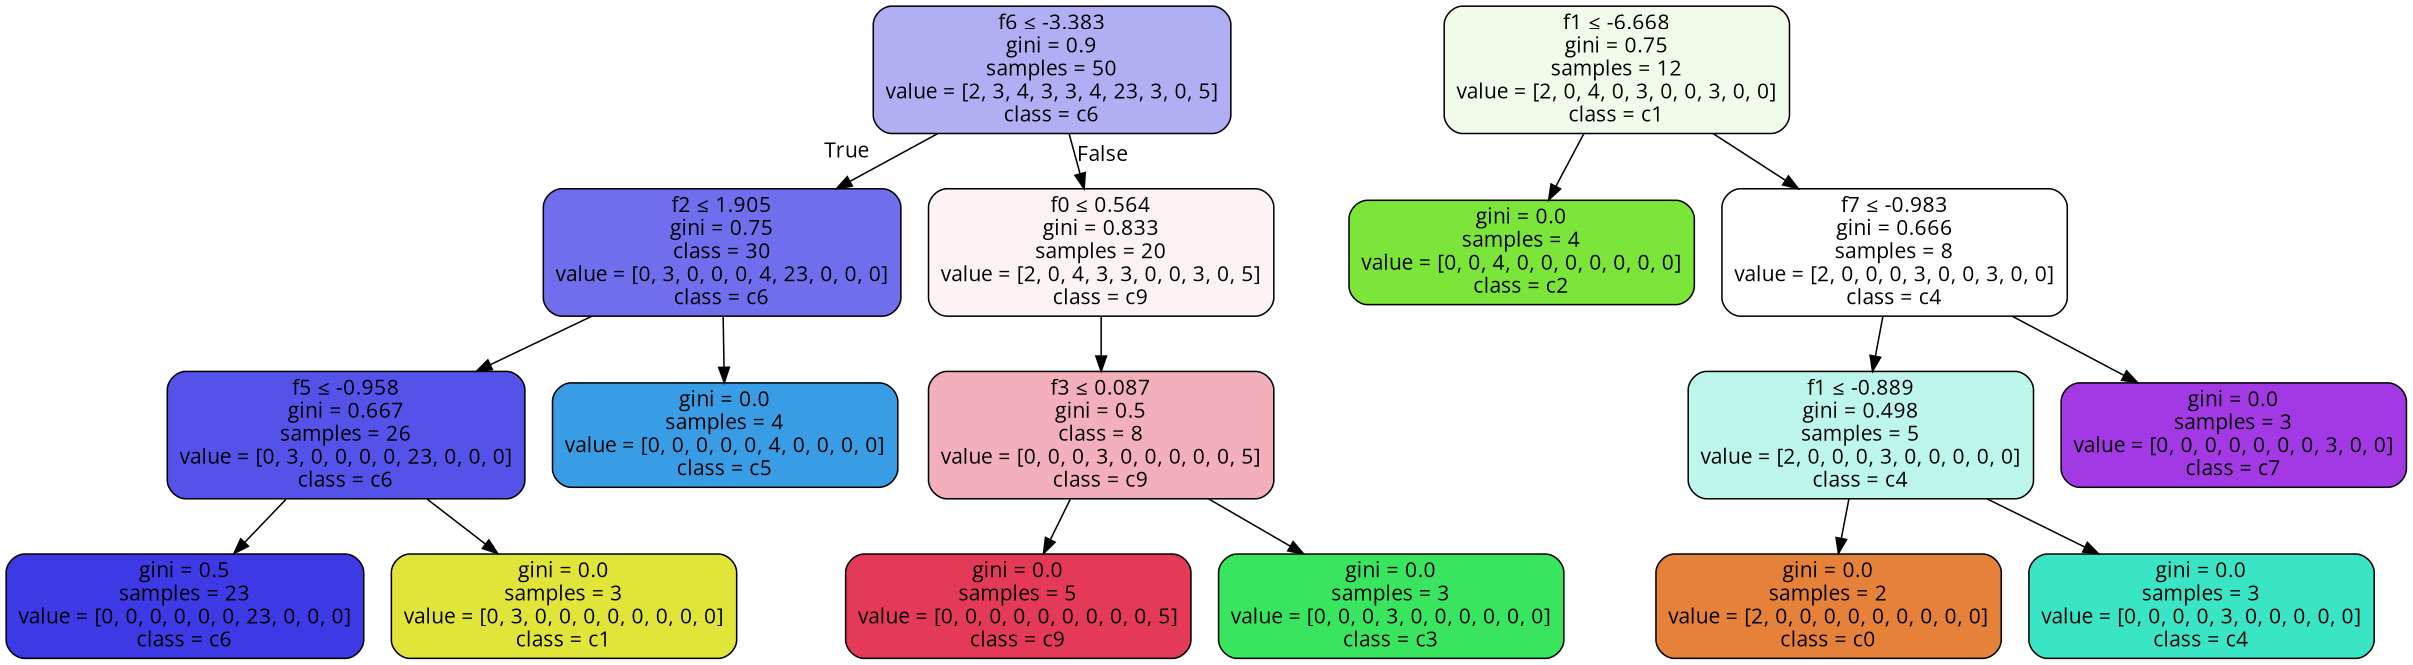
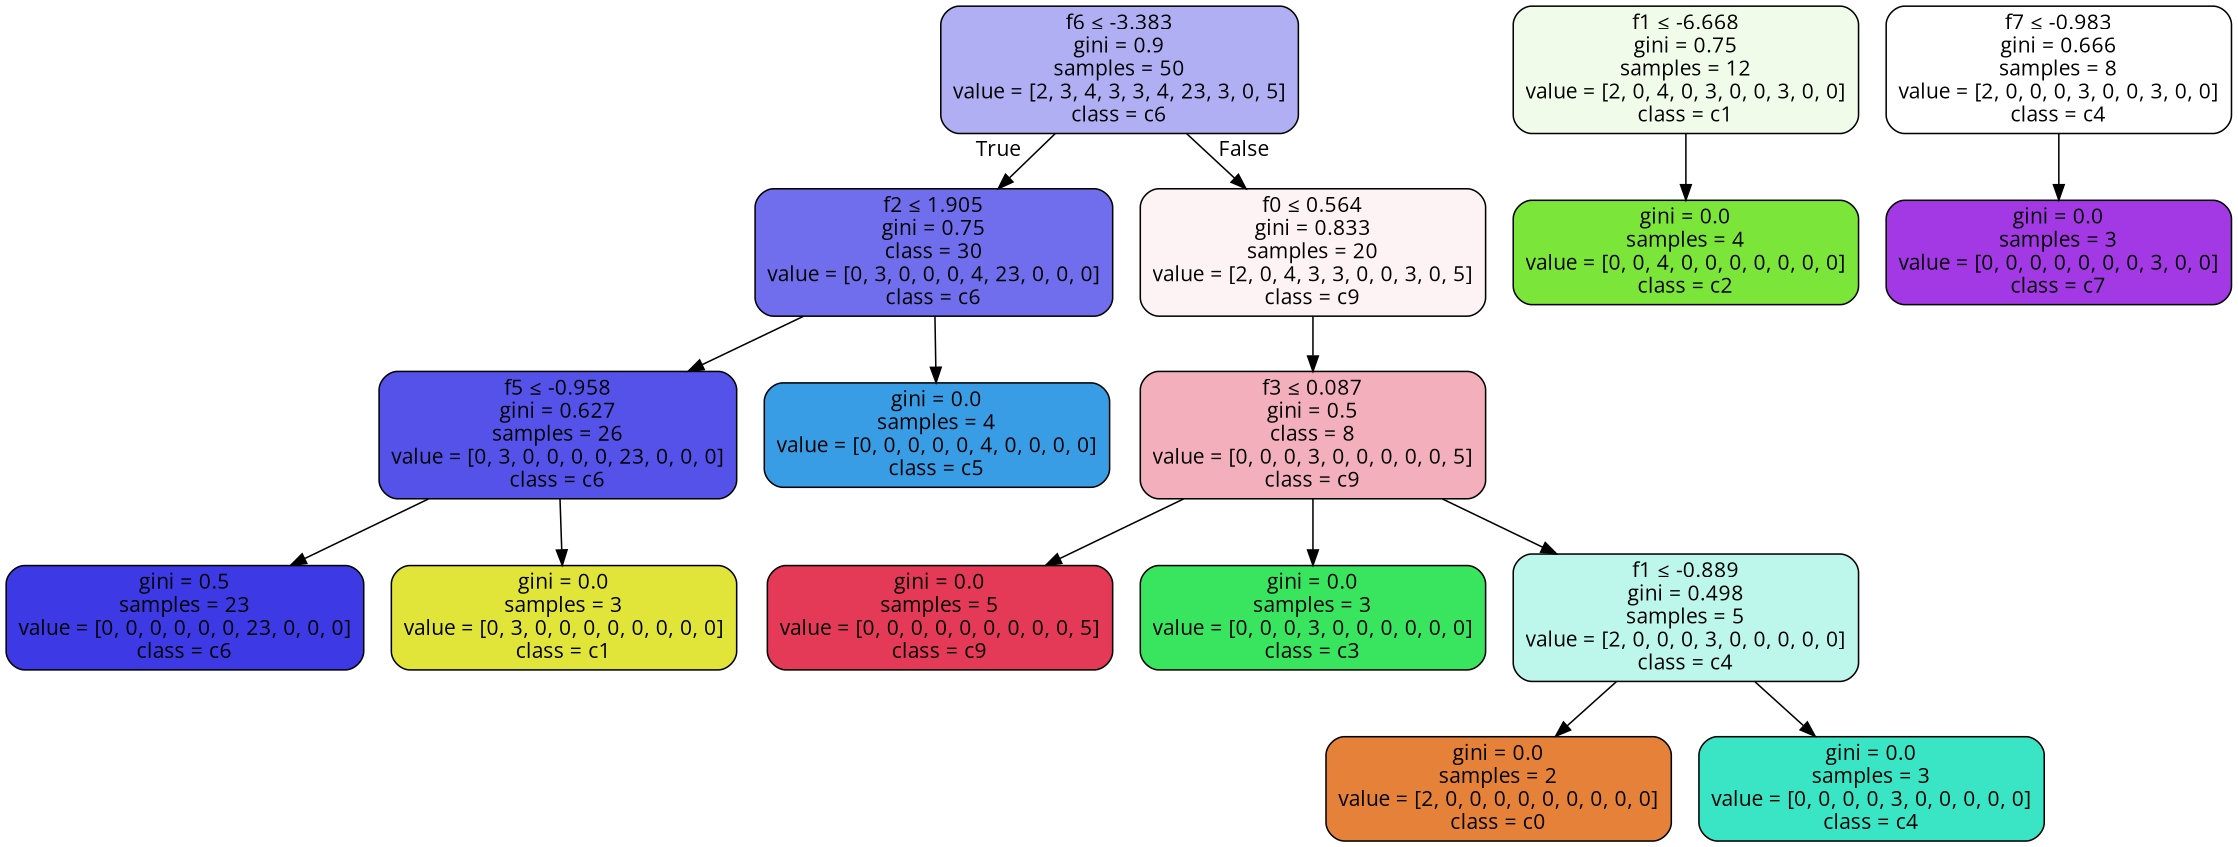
edge "f1 ≤ -6.668" -> "f7 ≤ -0.983": removed
edge "f7 ≤ -0.983" -> "f1 ≤ -0.889": now "f3 ≤ 0.087" -> "f1 ≤ -0.889"
node "f5 ≤ -0.958": text "gini = 0.667" -> "gini = 0.627"
